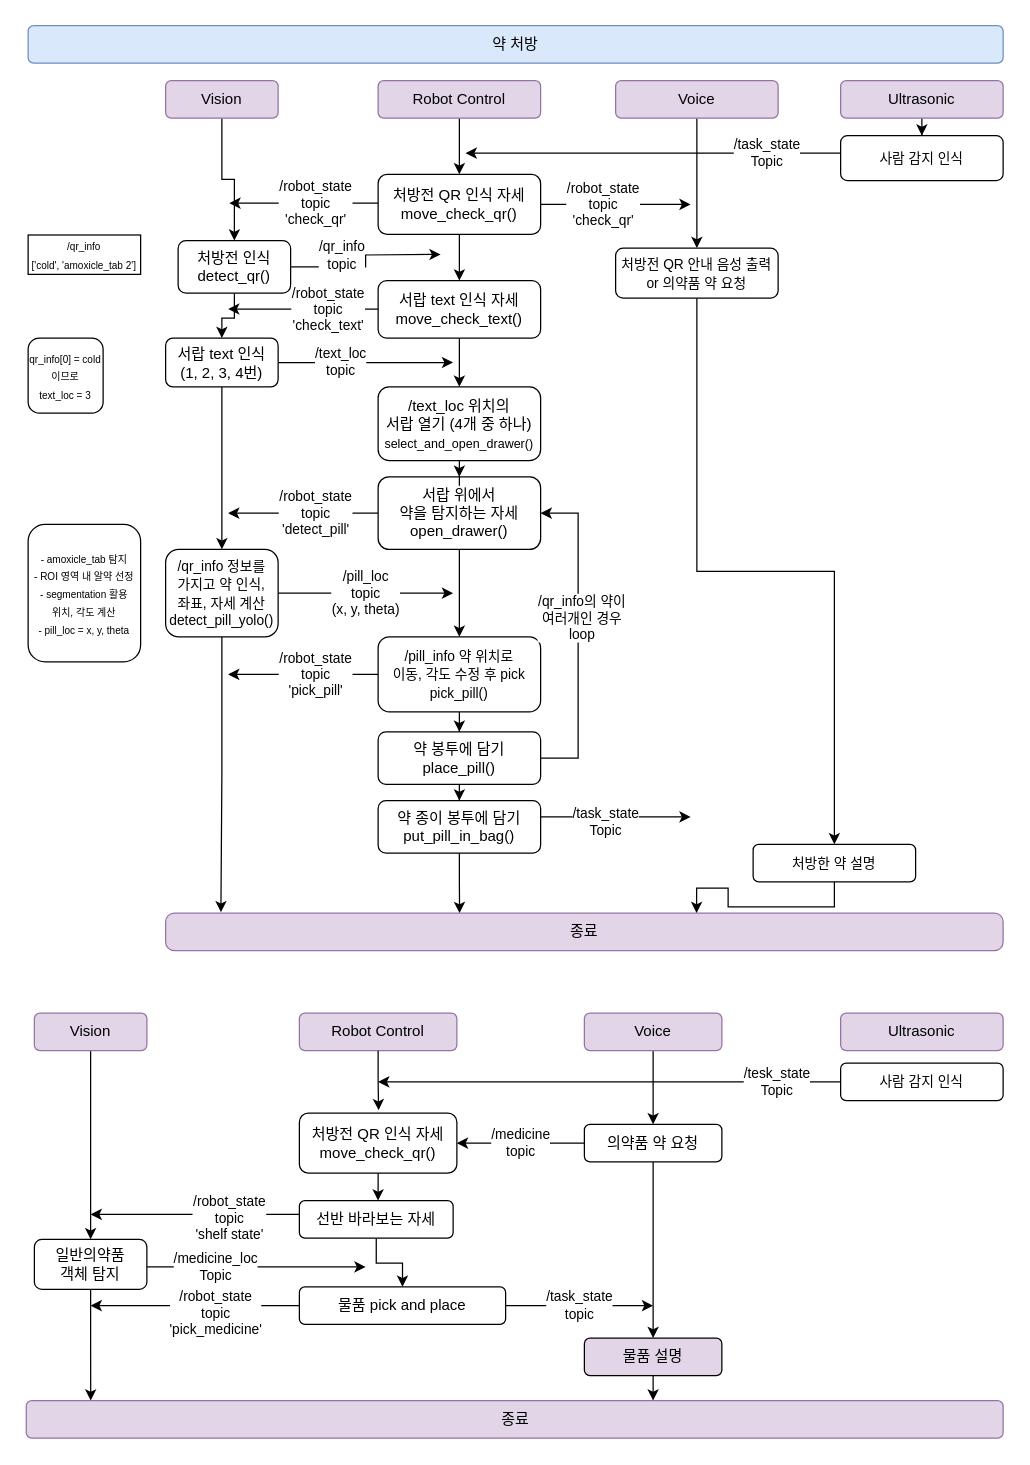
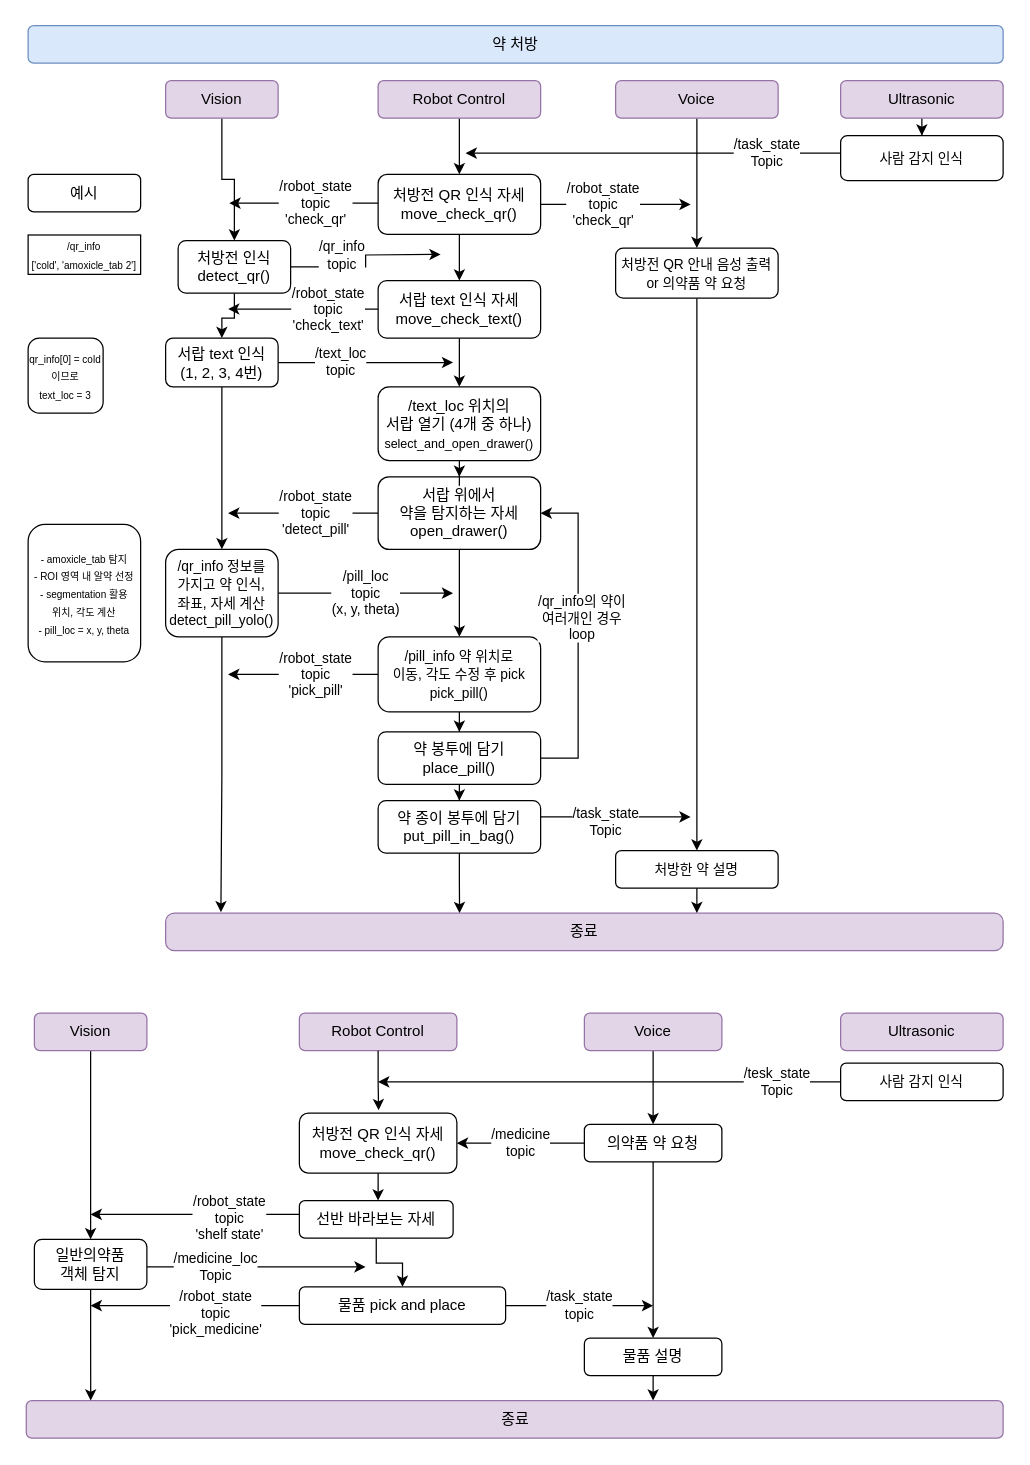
node "예시": added
node "처방한 약 설명": moved (834, 863) -> (697, 869)
node "물품 설명": fillcolor #e1d5e7 -> #ffffff
